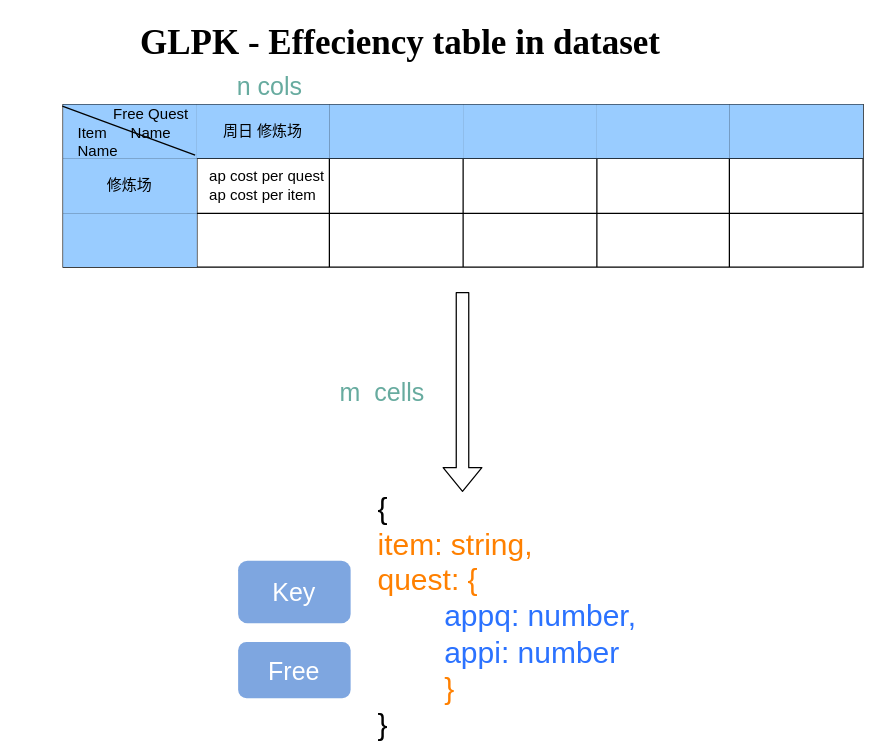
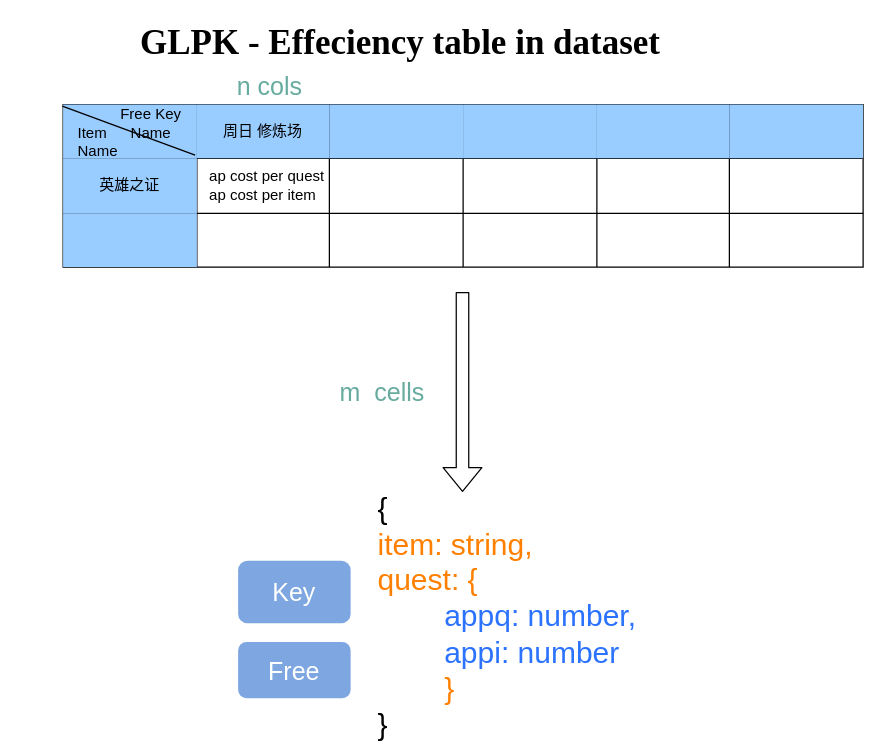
node "Free Quest Name": label "Free Quest Name" -> "Free Key Name"
node "修炼场": label "修炼场" -> "英雄之证"
